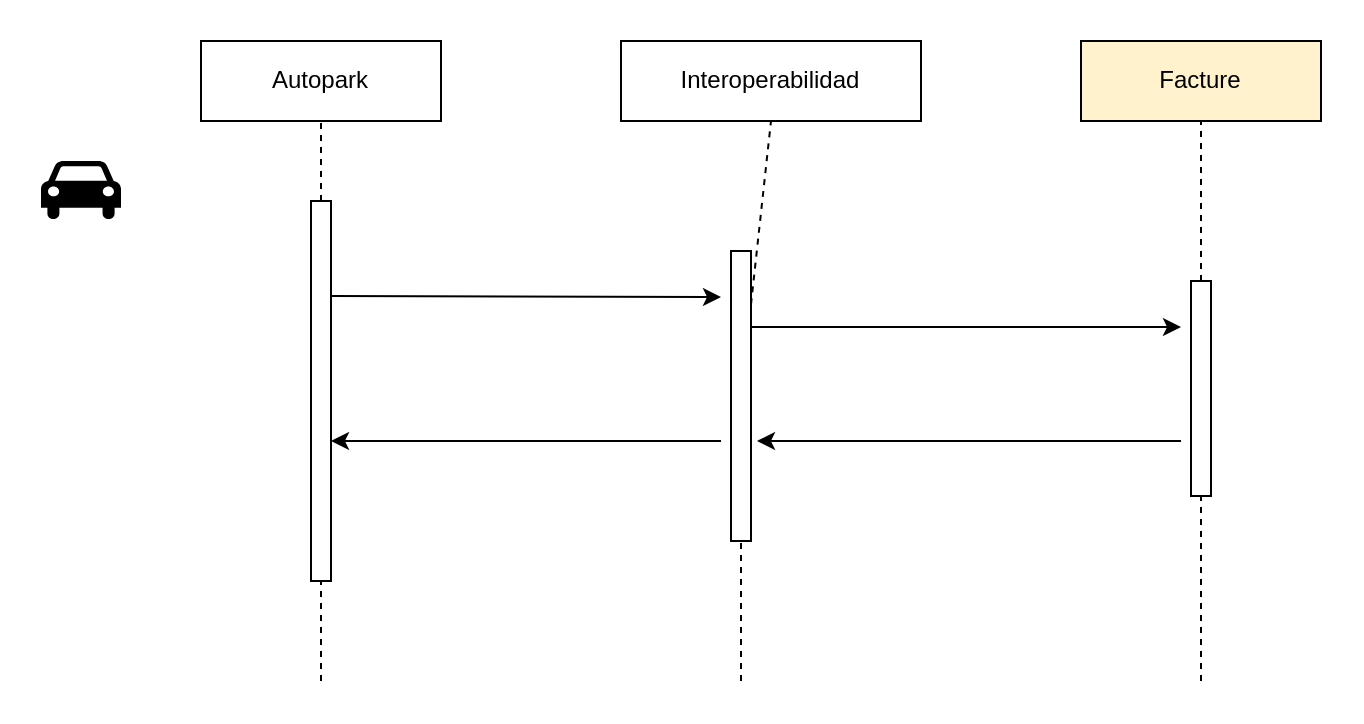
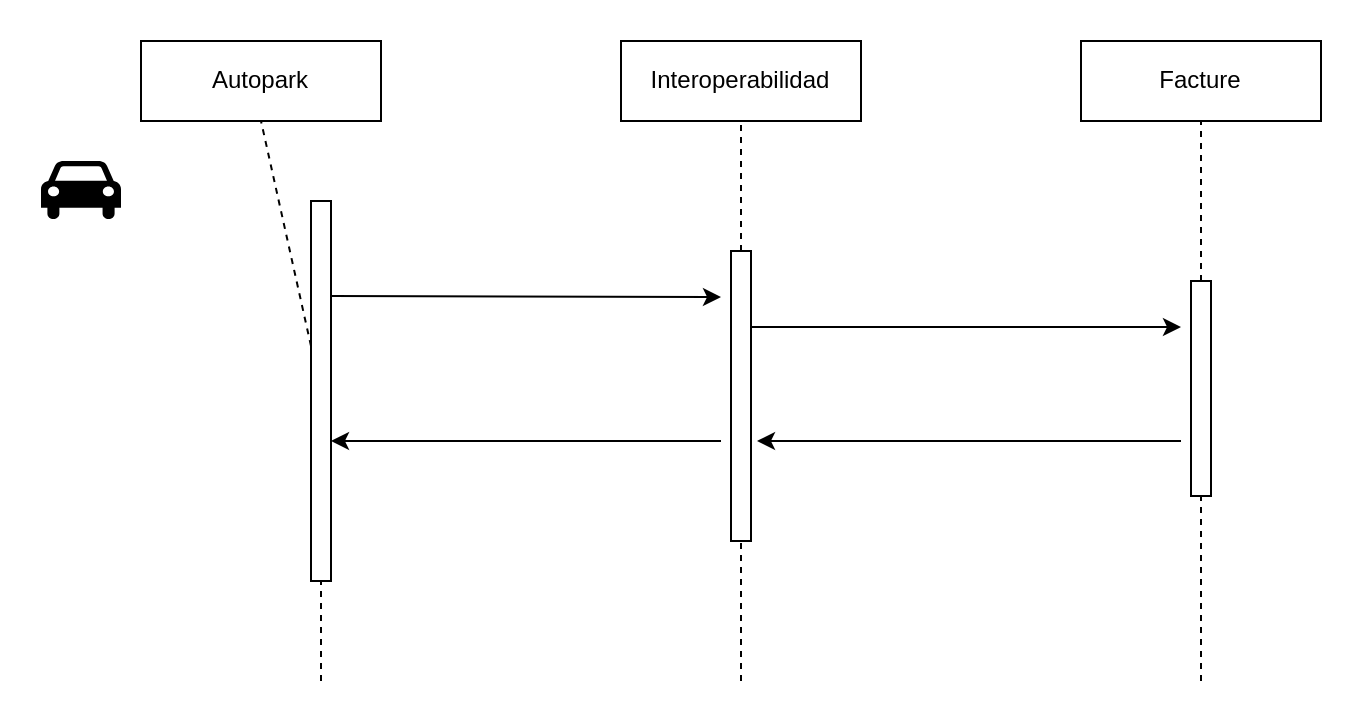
node "Autopark": moved (321, 81) -> (261, 81)
node "Interoperabilidad": size 300x80 -> 240x80
node "Facture": fillcolor #fff2cc -> #ffffff
